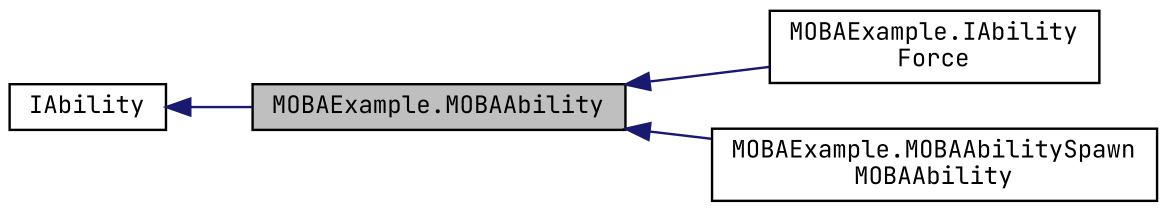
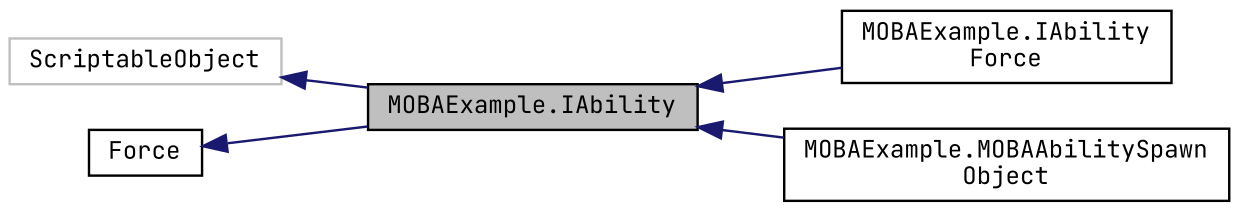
node "ScriptableObject": added
node "IAbility": label "IAbility" -> "Force"
node "MOBAExample.MOBAAbility": label "MOBAExample.MOBAAbility" -> "MOBAExample.IAbility"
node "MOBAExample.MOBAAbilitySpawn MOBAAbility": label "MOBAExample.MOBAAbilitySpawn MOBAAbility" -> "MOBAExample.MOBAAbilitySpawn Object"
